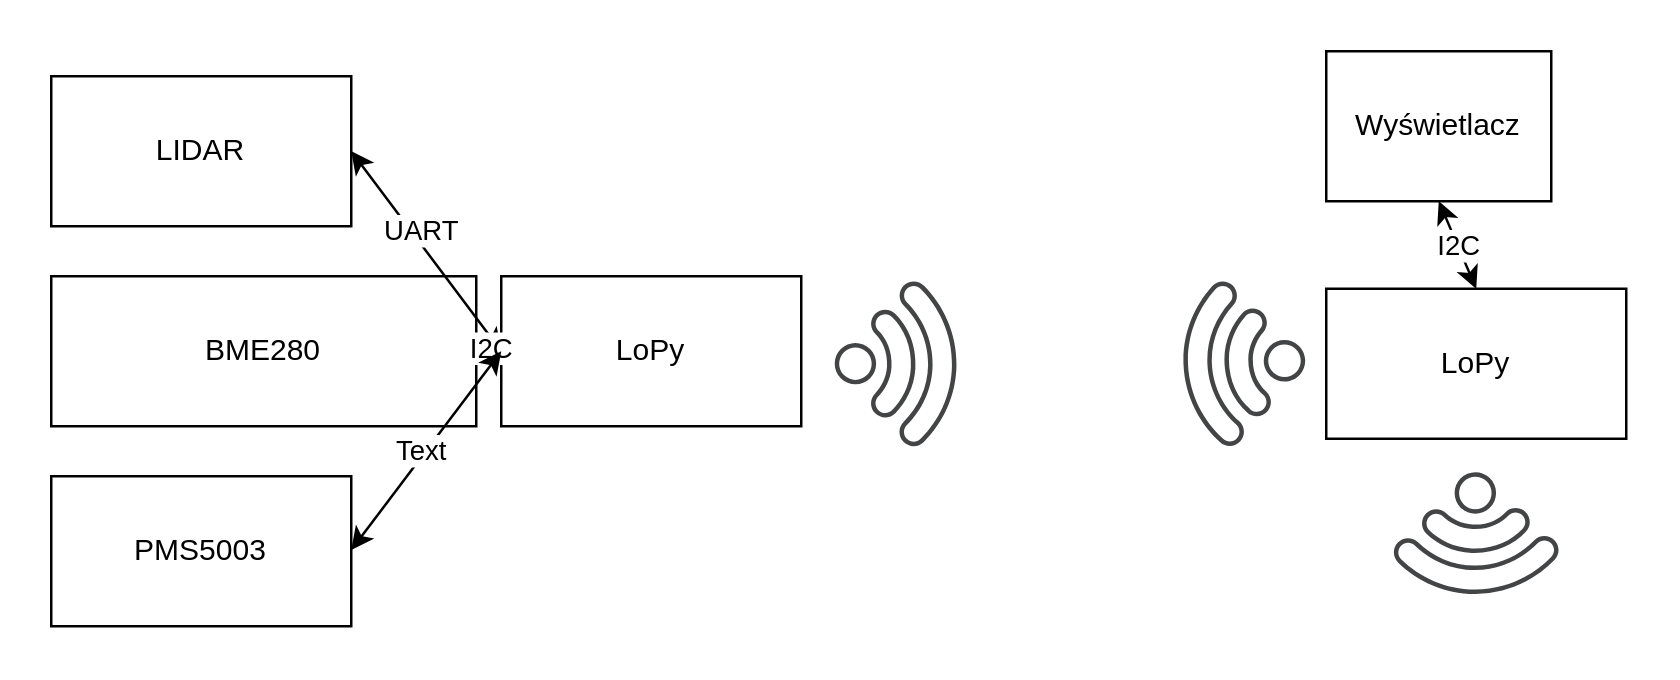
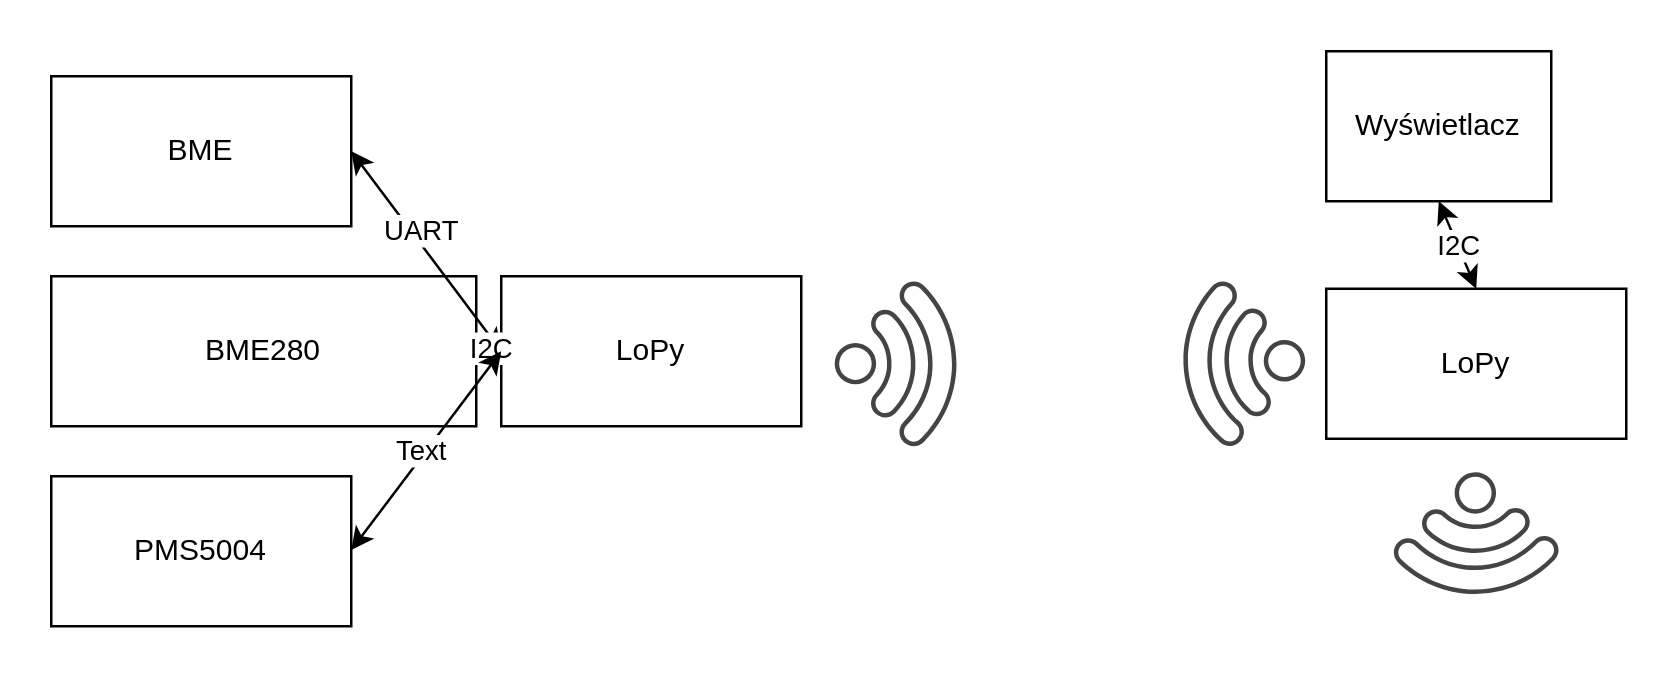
node "LIDAR": label "LIDAR" -> "BME"
node "PMS5003": label "PMS5003" -> "PMS5004"
